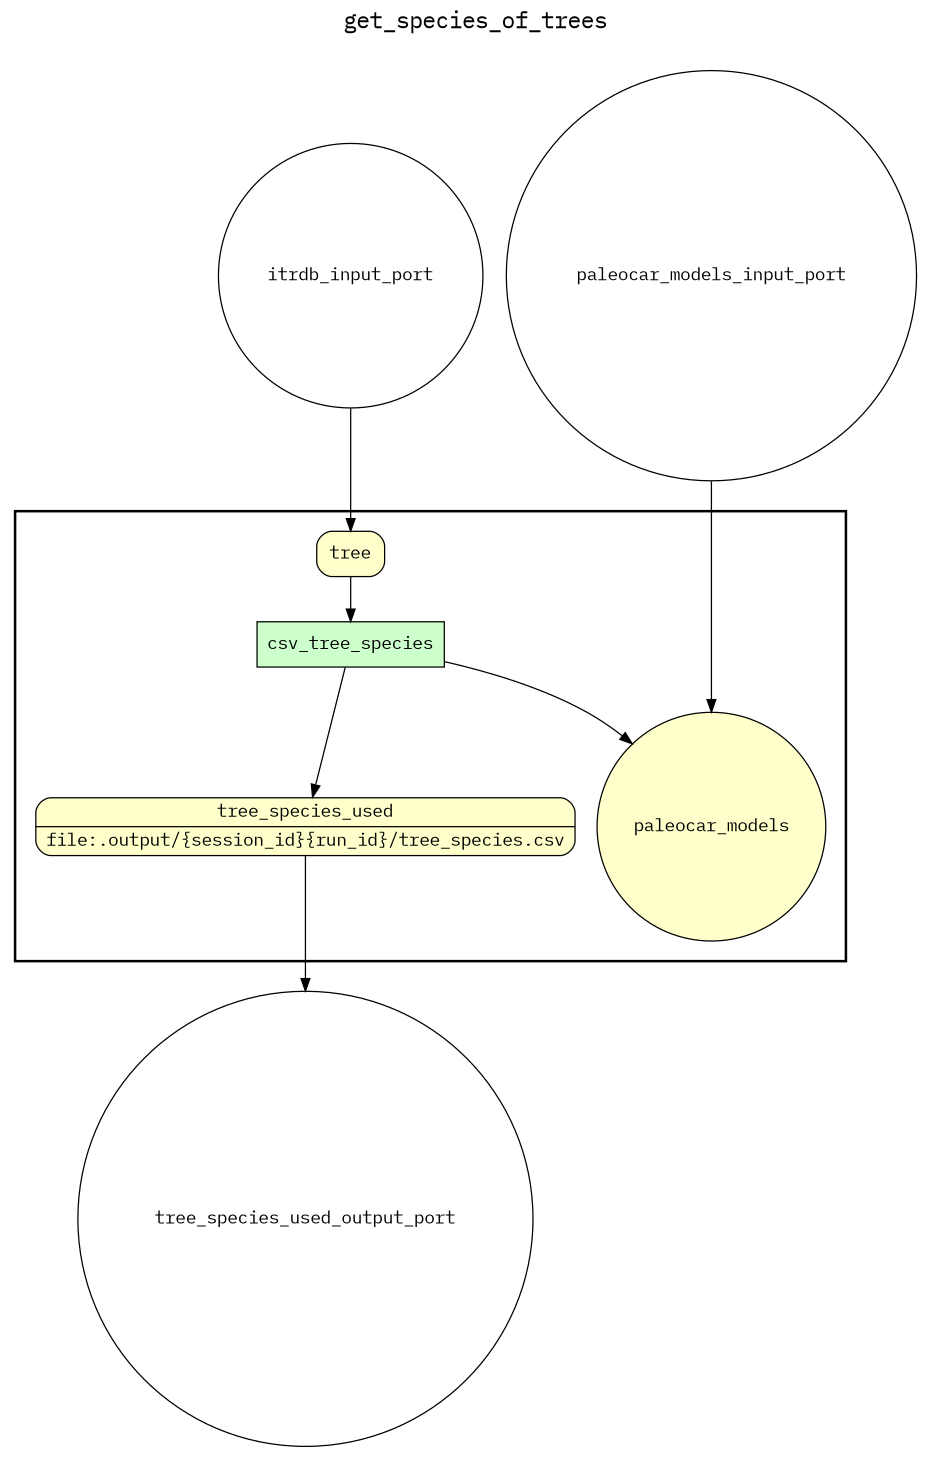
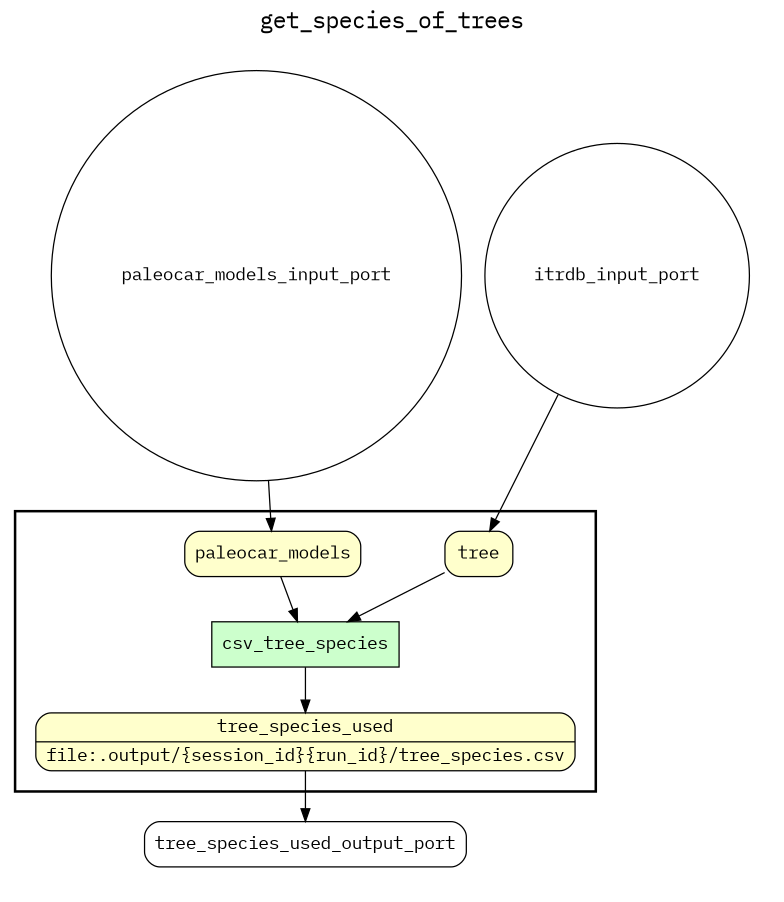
edge "csv_tree_species" -> "paleocar_models": reversed
node "paleocar_models": shape circle -> box
node "tree_species_used_output_port": shape circle -> box
